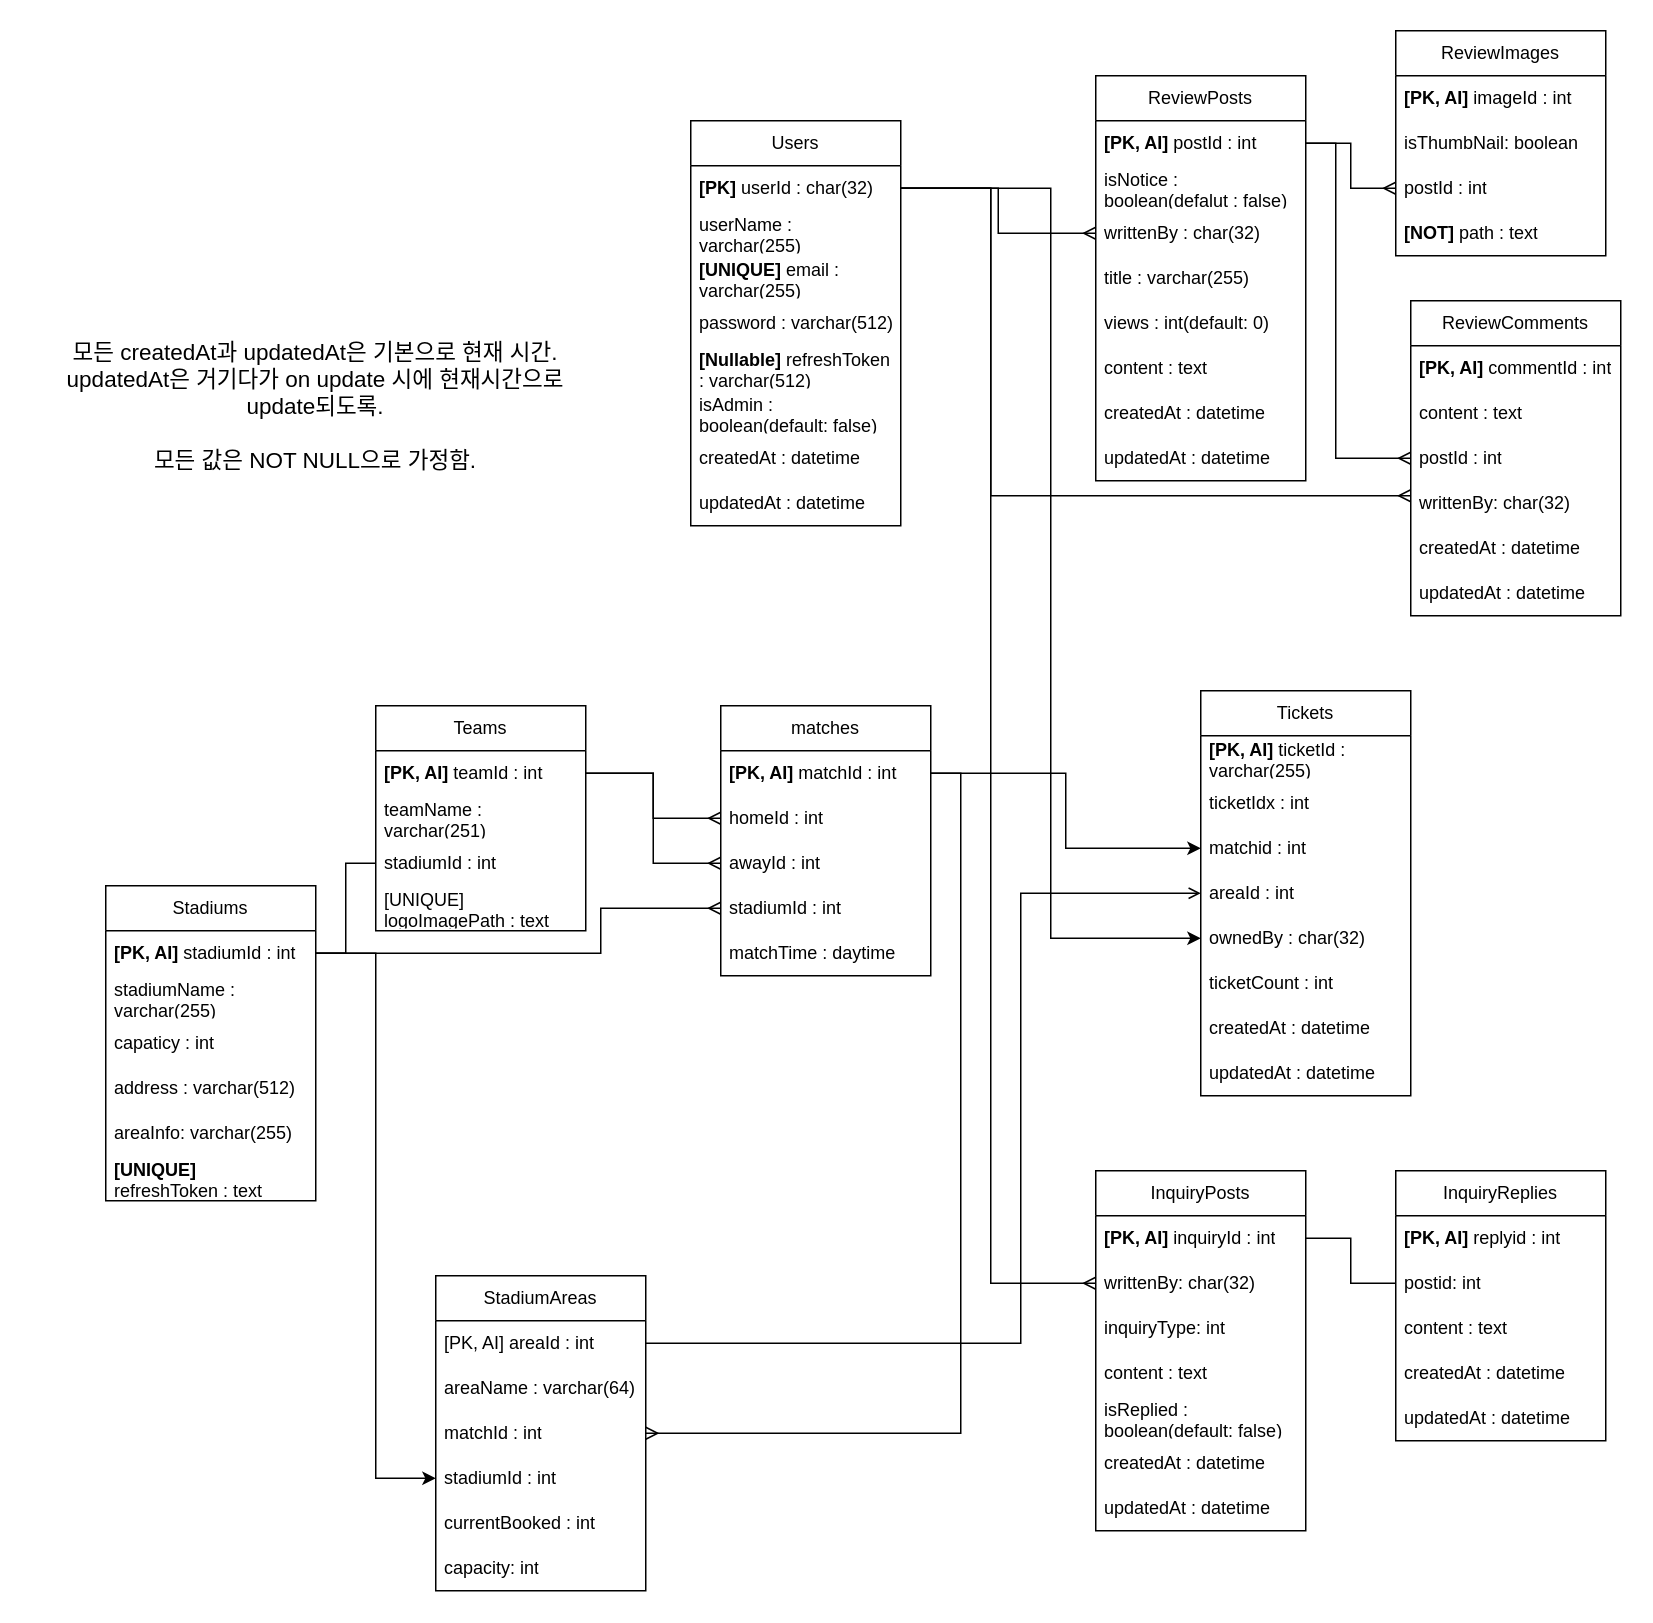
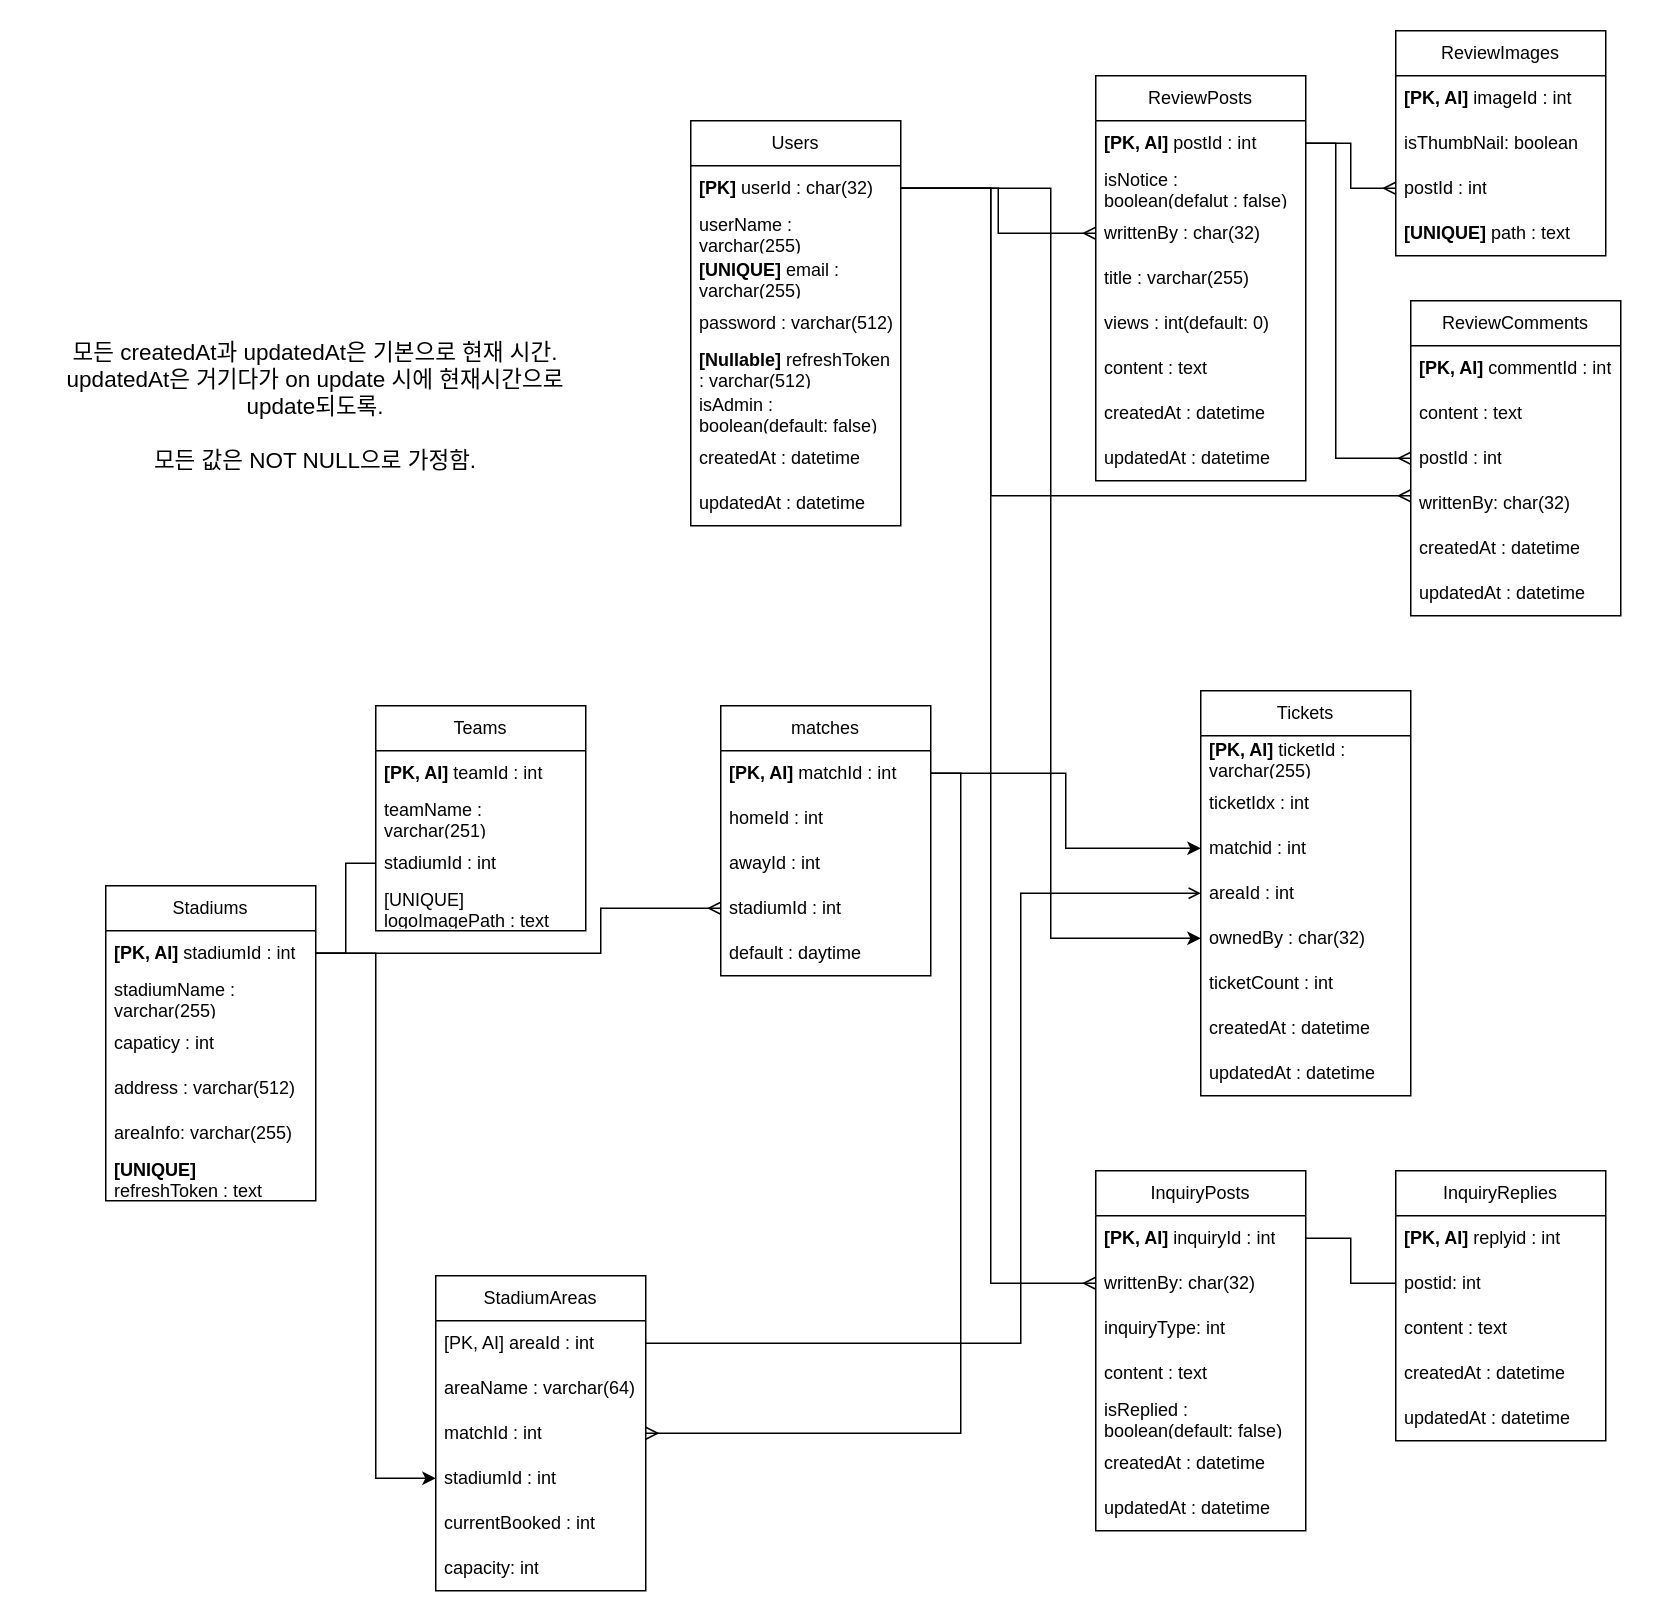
node "[NOT] path : text": label "[NOT] path : text" -> "[UNIQUE] path : text"
edge "[PK, AI] teamId : int" -> "homeId : int": removed
edge "[PK, AI] teamId : int" -> "awayId : int": removed
node "matchTime : daytime": label "matchTime : daytime" -> "default : daytime"
